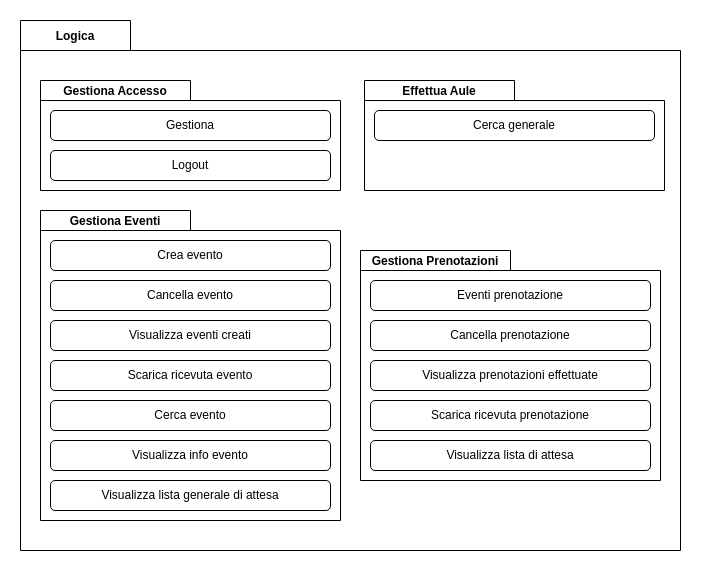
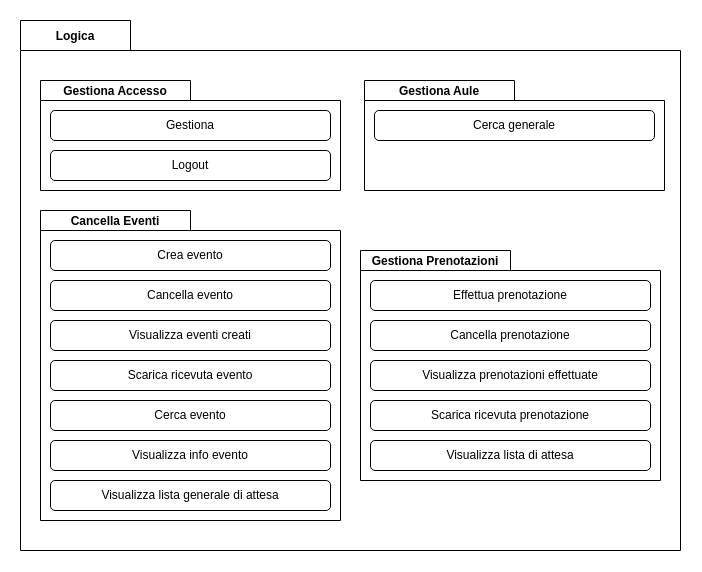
node "Effettua Aule": label "Effettua Aule" -> "Gestiona Aule"
node "Gestiona Eventi": label "Gestiona Eventi" -> "Cancella Eventi"
node "Eventi prenotazione": label "Eventi prenotazione" -> "Effettua prenotazione"
